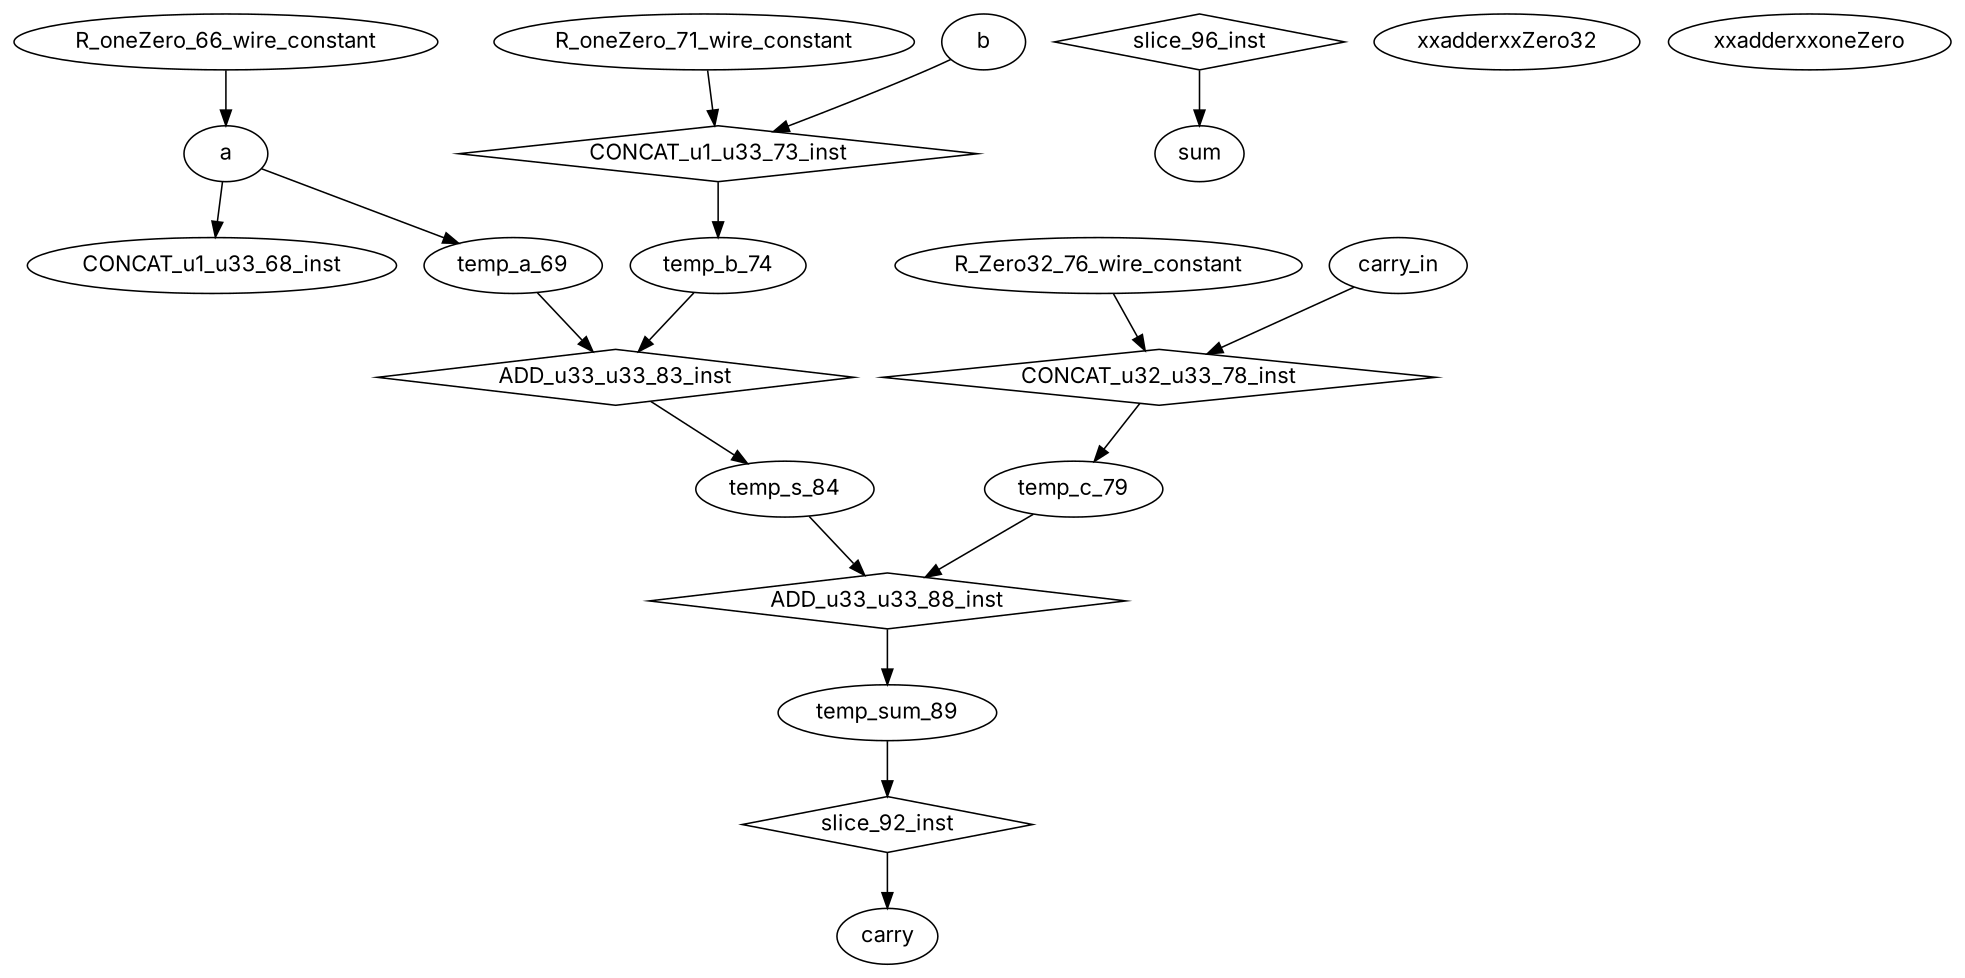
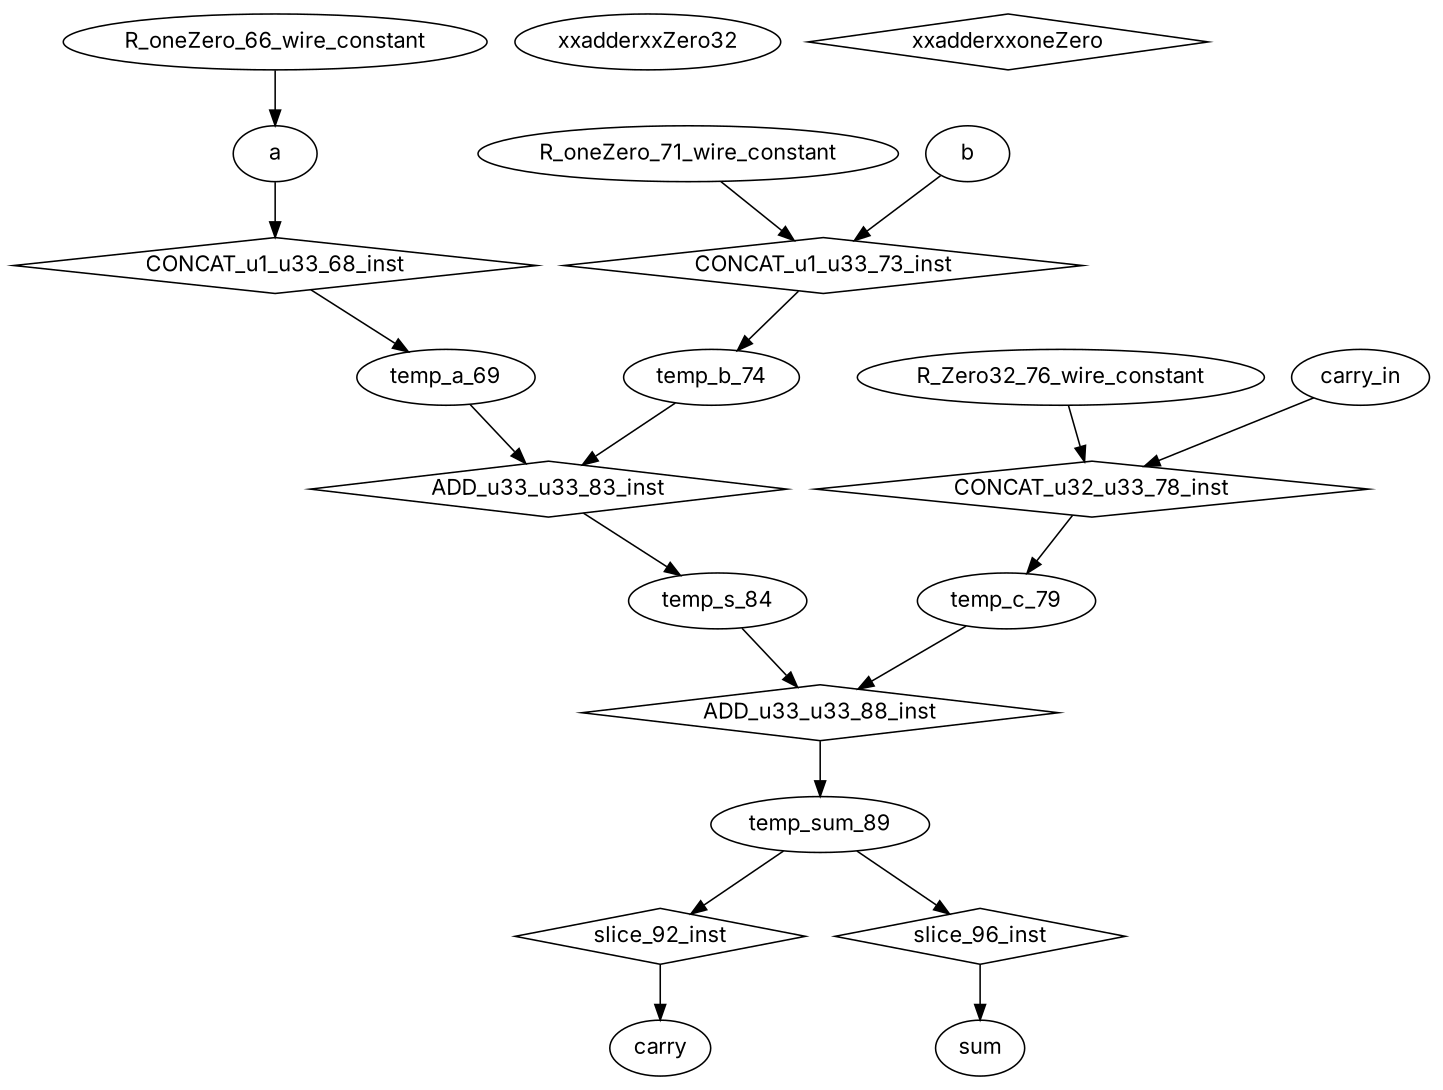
node "xxadderxxoneZero": shape ellipse -> diamond
edge "a" -> "temp_a_69": now "CONCAT_u1_u33_68_inst" -> "temp_a_69"
node "CONCAT_u1_u33_68_inst": shape ellipse -> diamond
edge "temp_sum_89" -> "slice_96_inst": added
